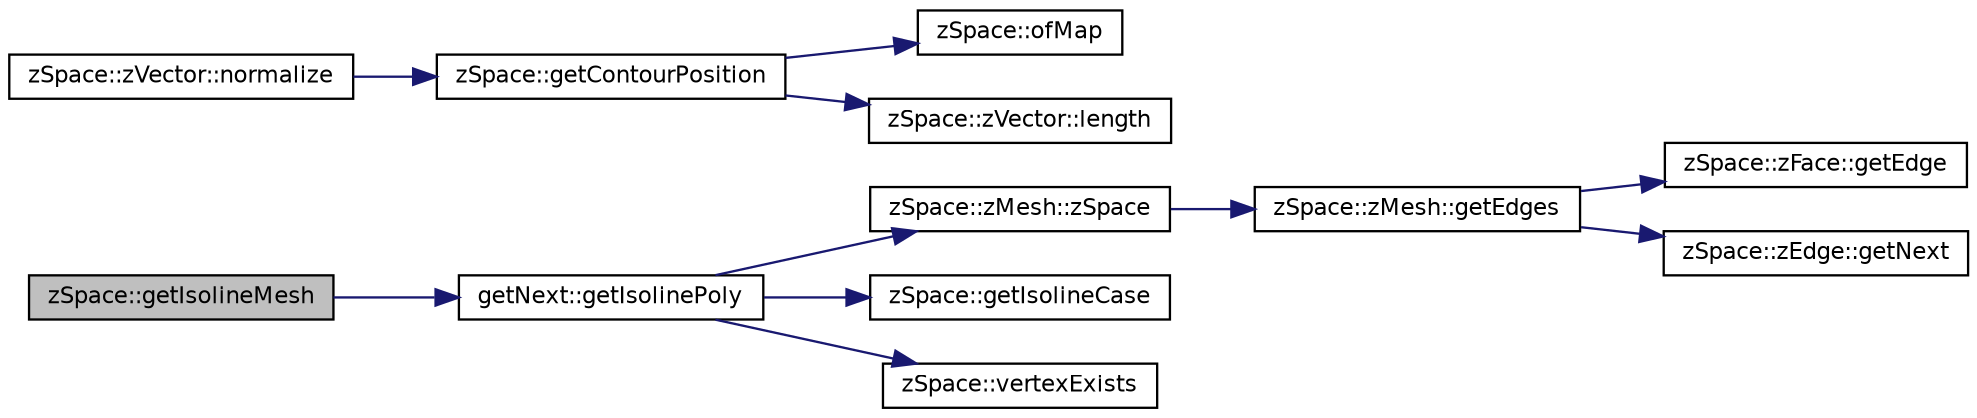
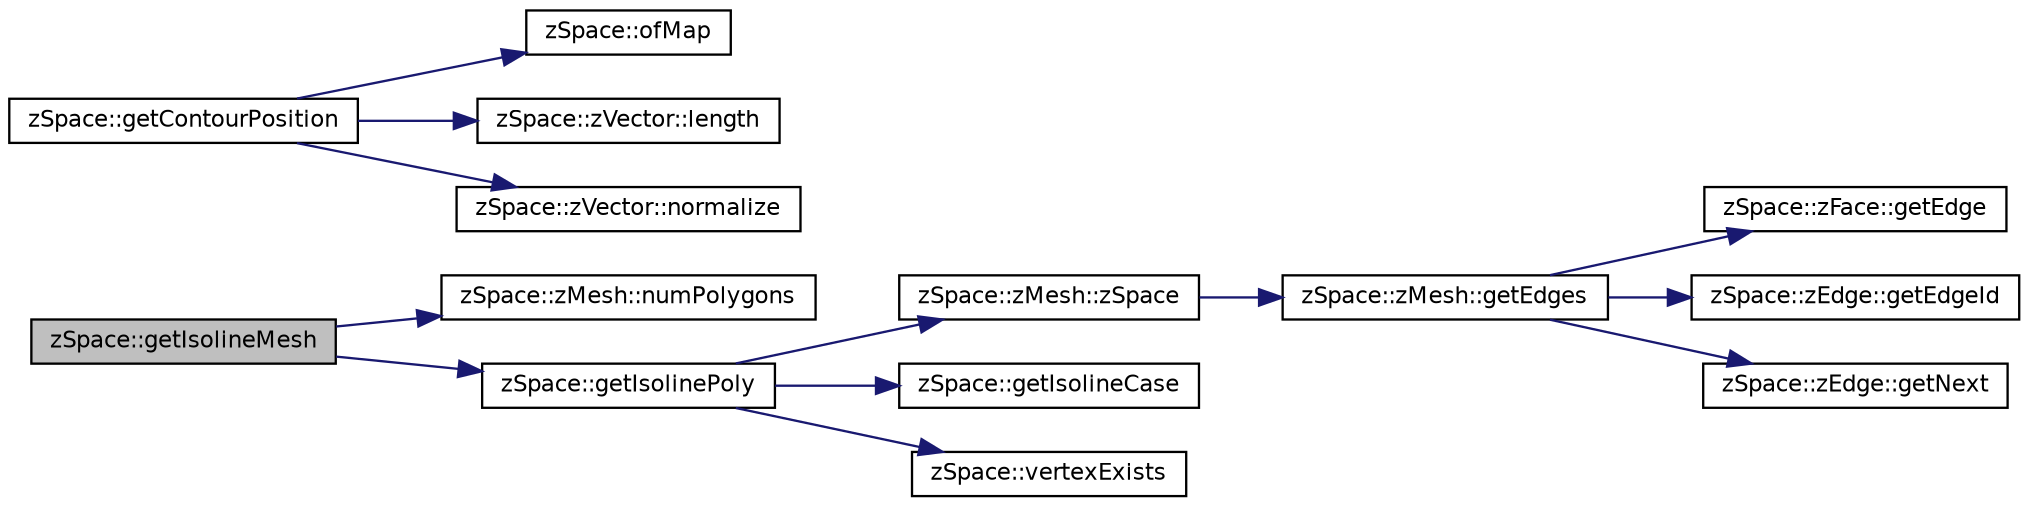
edge "zSpace::zVector::normalize" -> "zSpace::getContourPosition": reversed
node "getNext::getIsolinePoly": label "getNext::getIsolinePoly" -> "zSpace::getIsolinePoly"
node "zSpace::zMesh::numPolygons": added
node "zSpace::zEdge::getEdgeId": added
